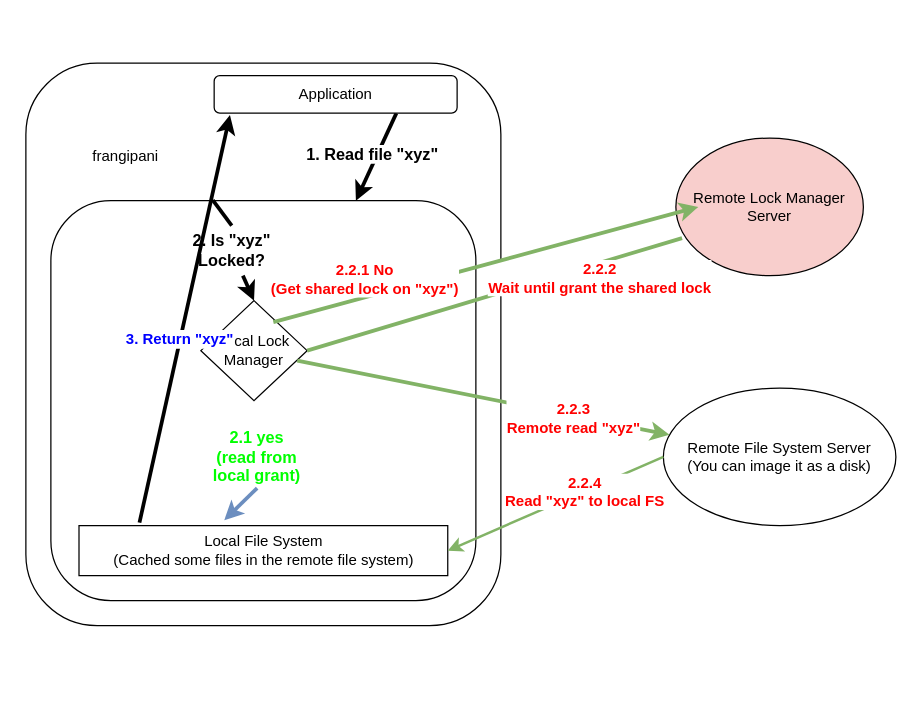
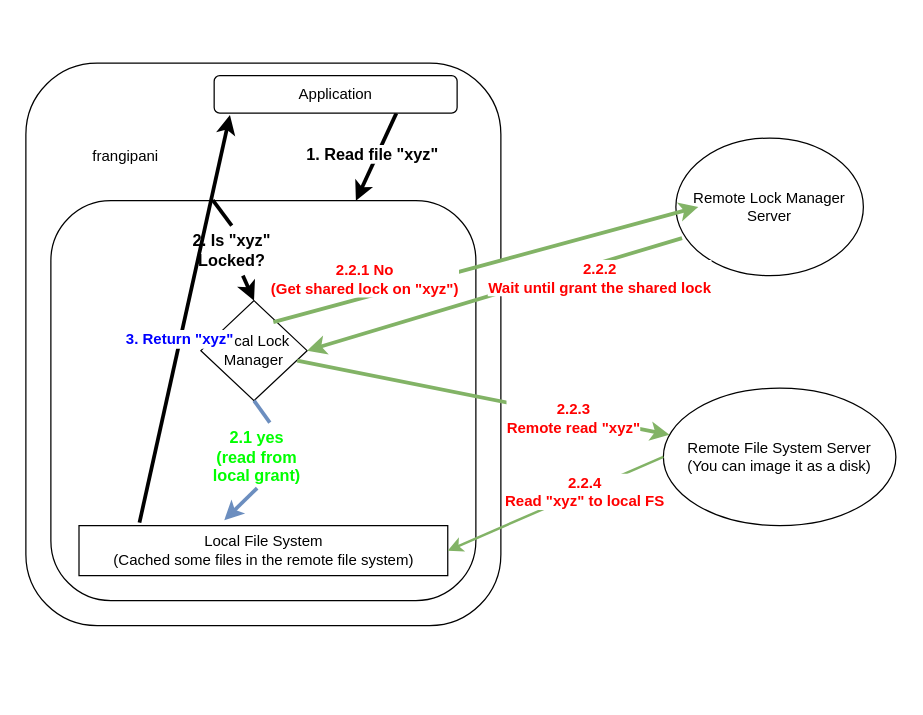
node "Remote Lock Manager Server": fillcolor #f8cecc -> #ffffff
edge "Remote Lock Manager Server" -- "Local Lock Manager": arrowhead none -> classic
edge "Local Lock Manager" -- "2.1 yes(read from local grant)": added
